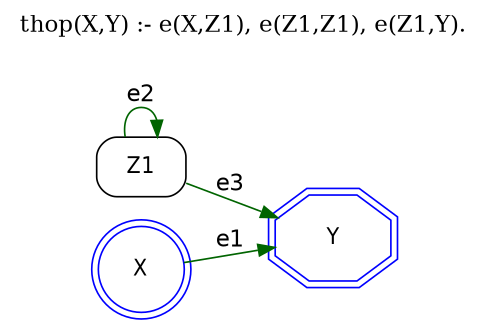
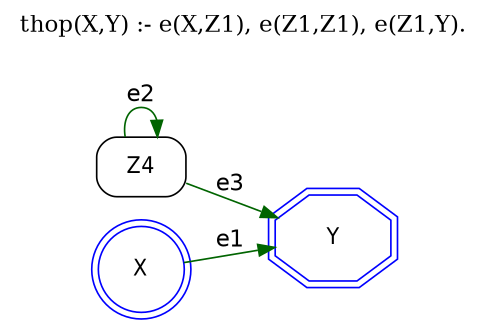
node "Z1": label "Z1" -> "Z4"
